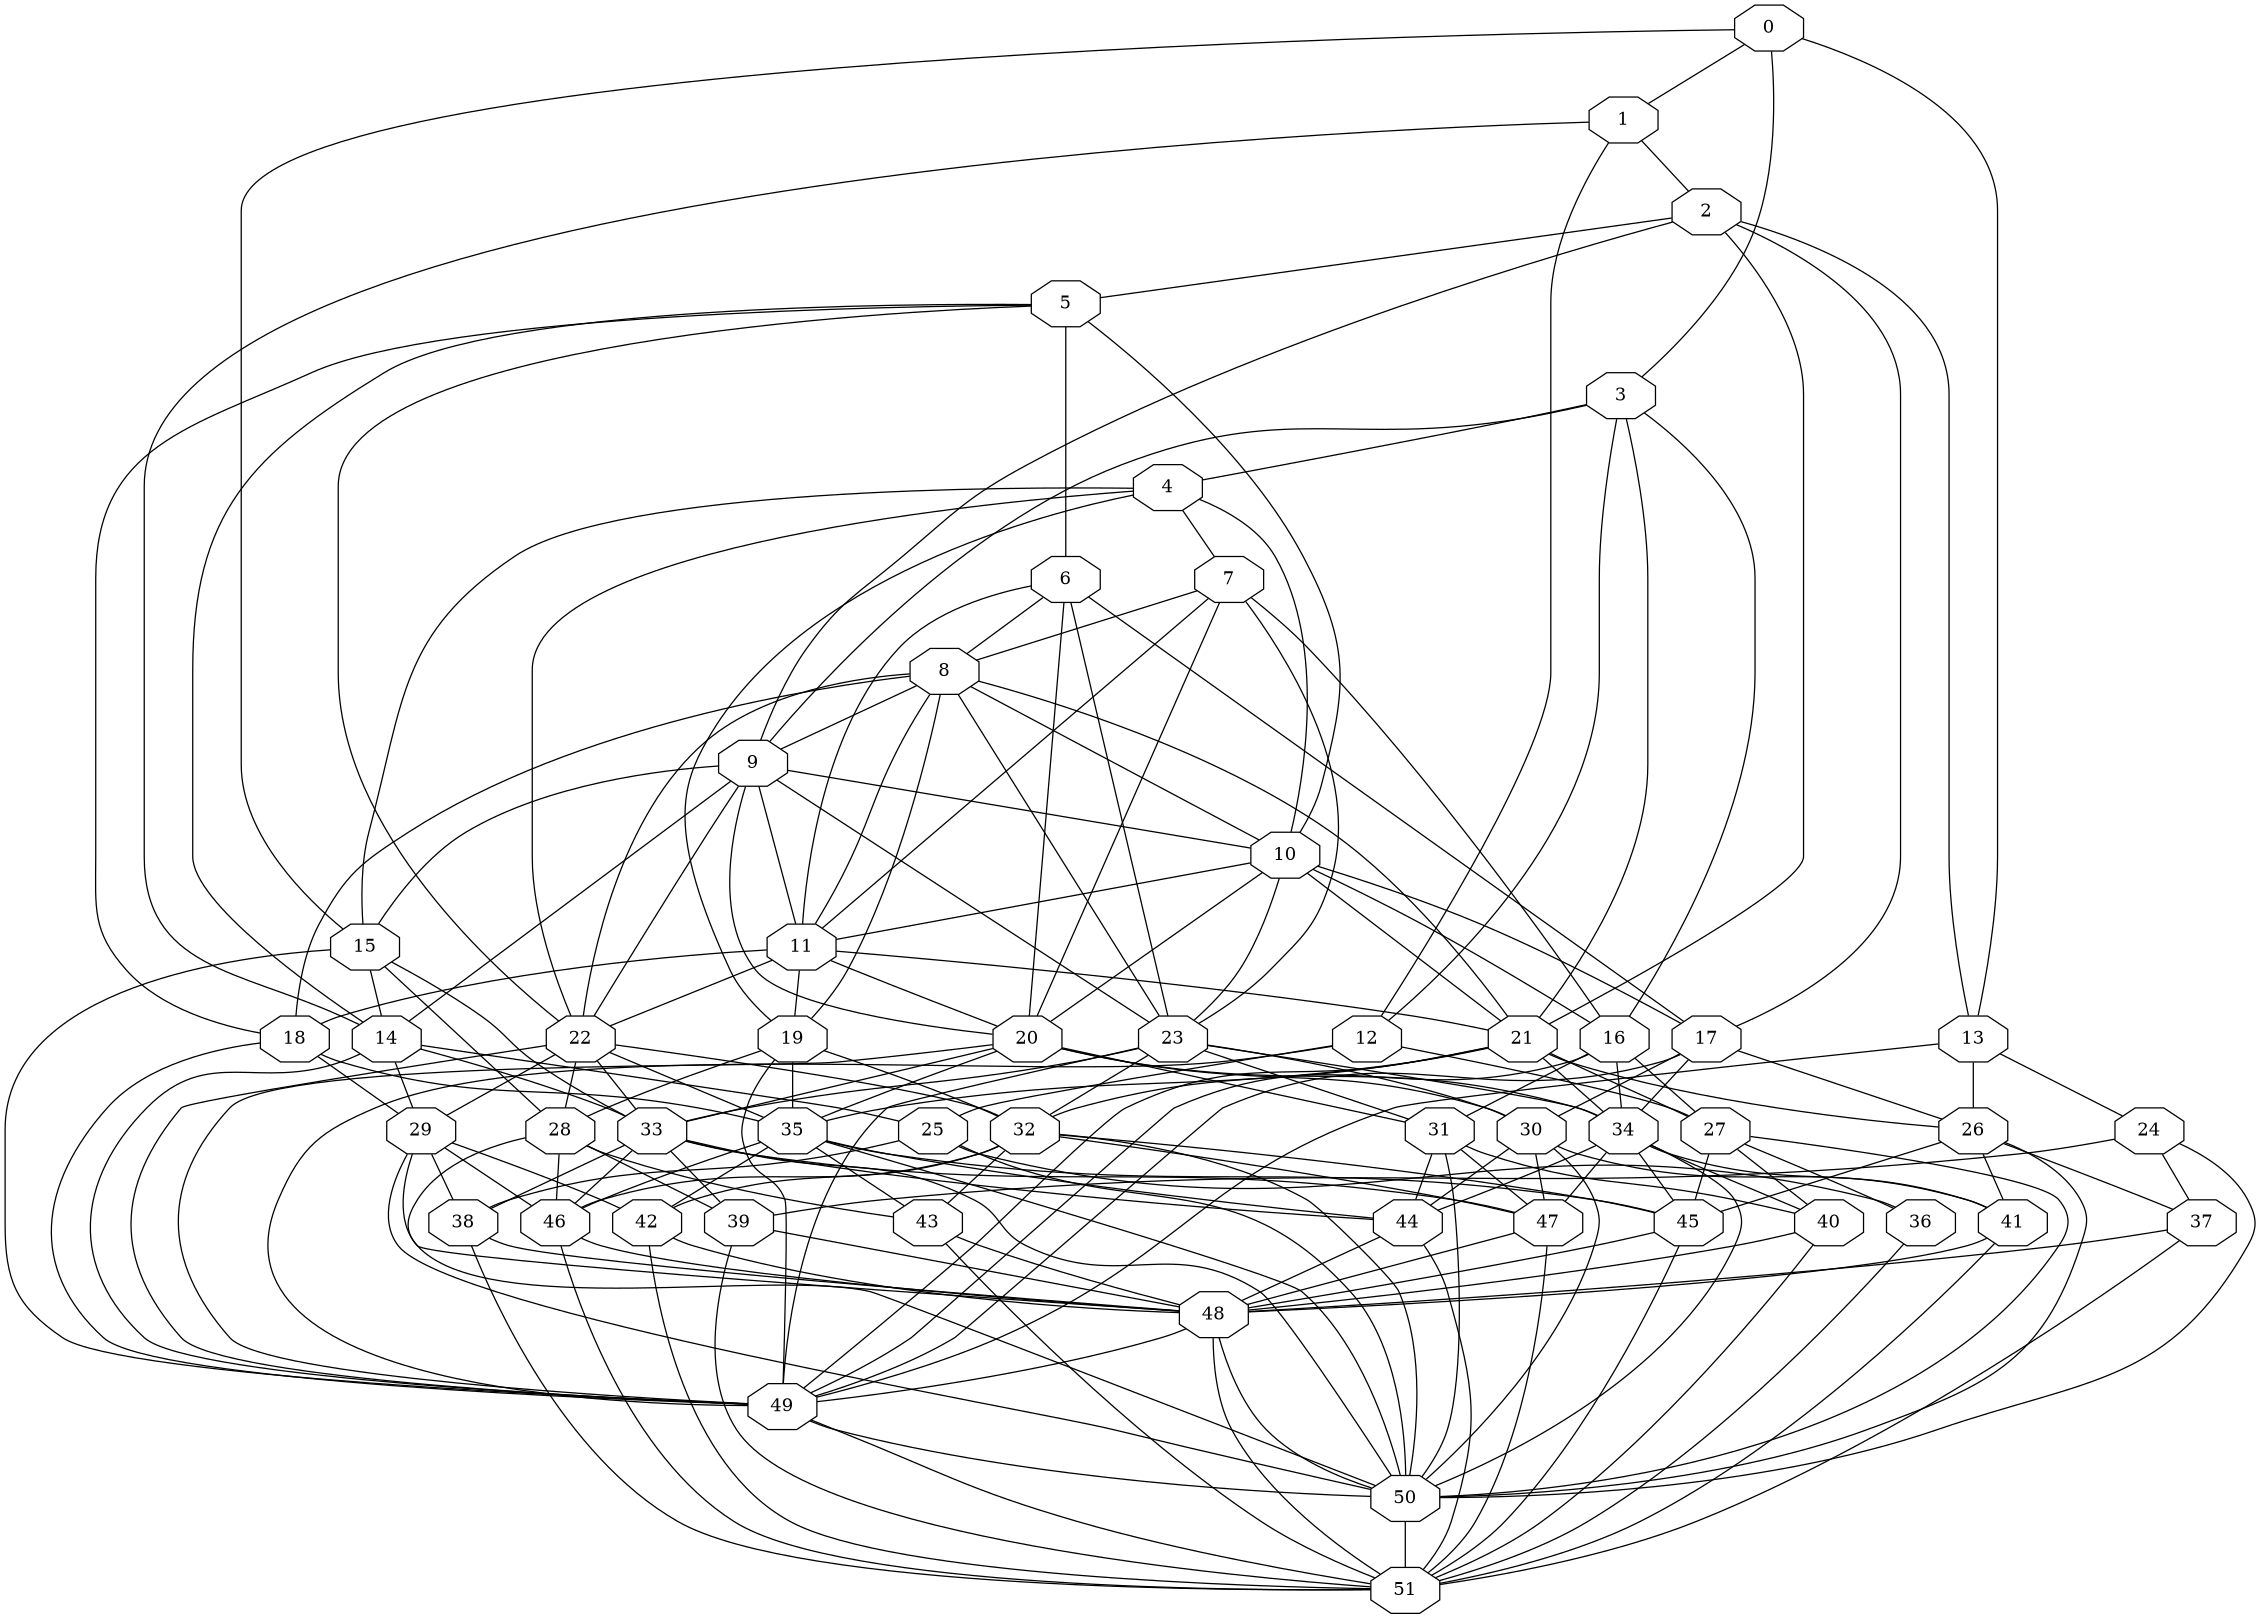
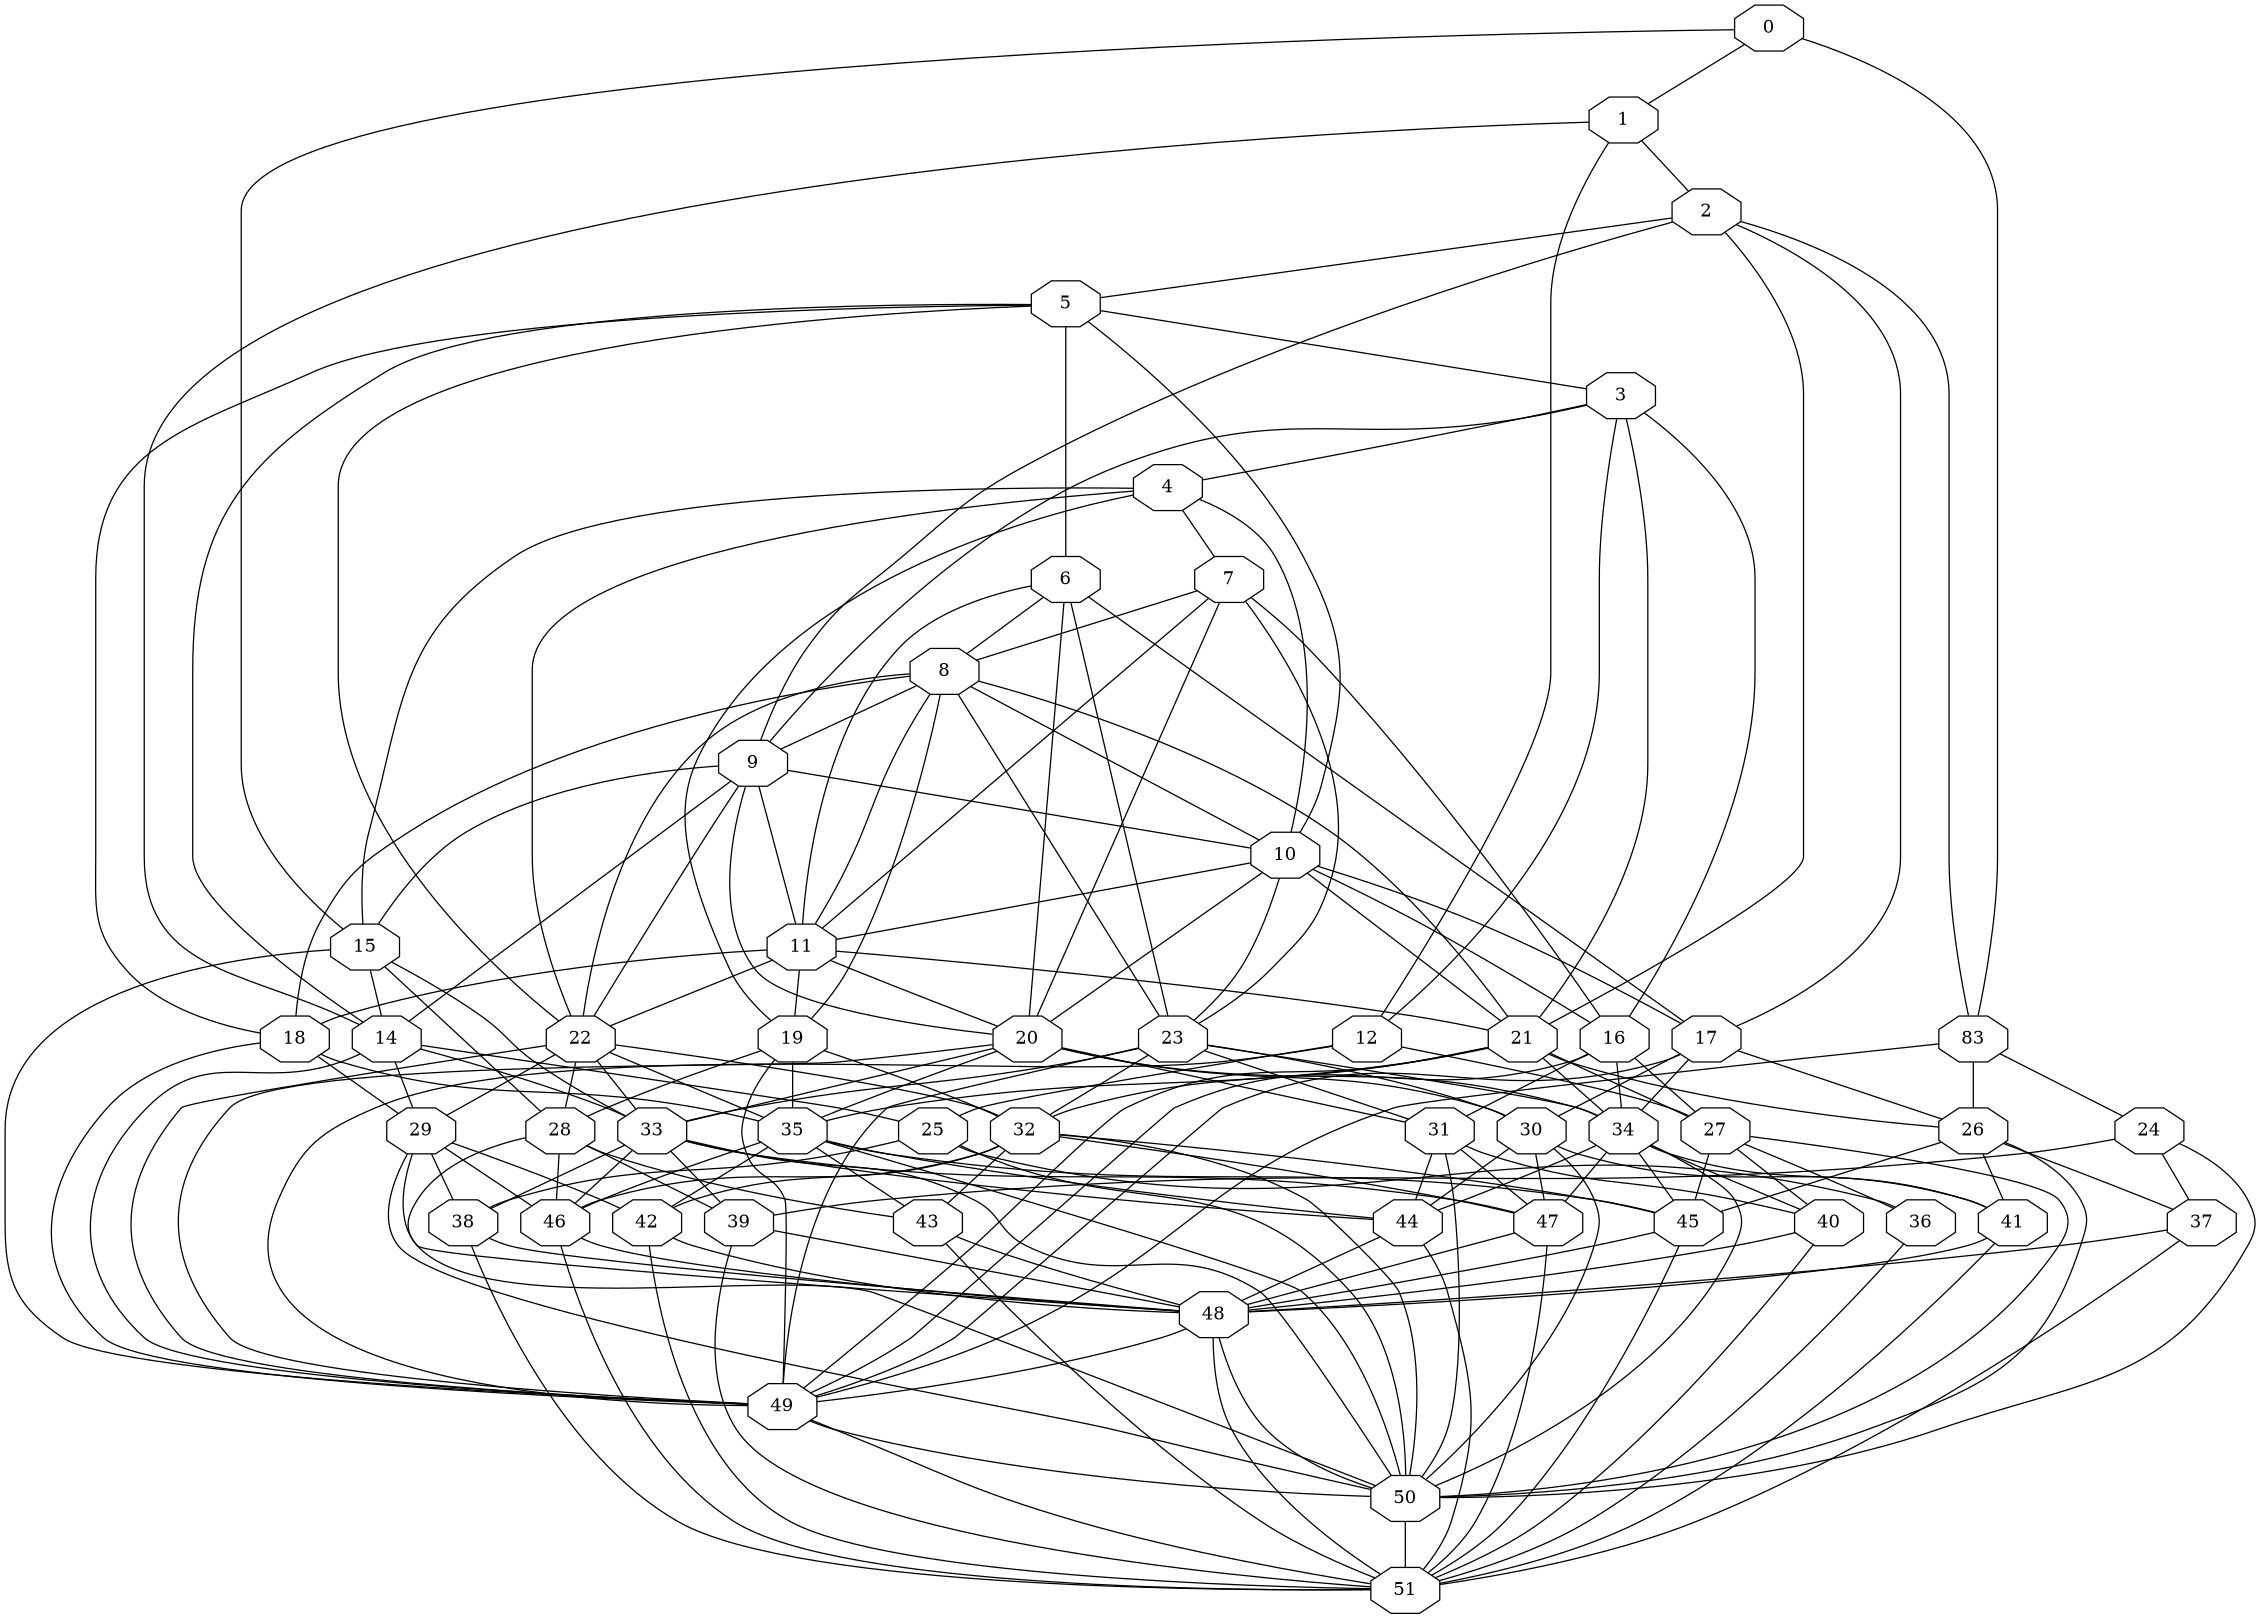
edge "0" -- "3": now "5" -- "3"
edge "9" -- "23": removed
node "13": label "13" -> "83"
